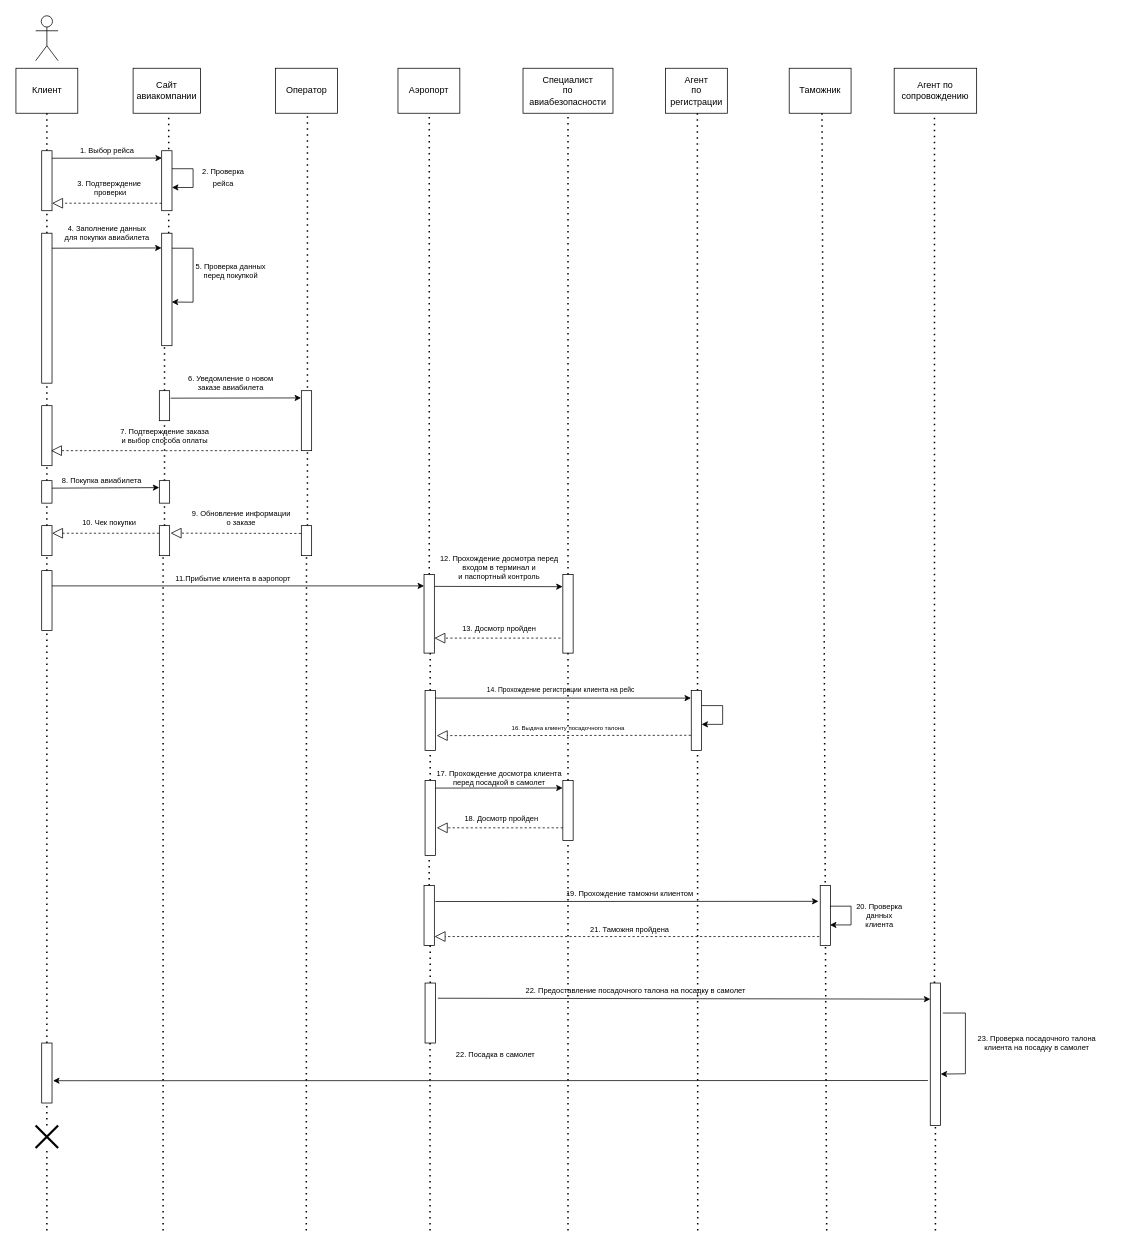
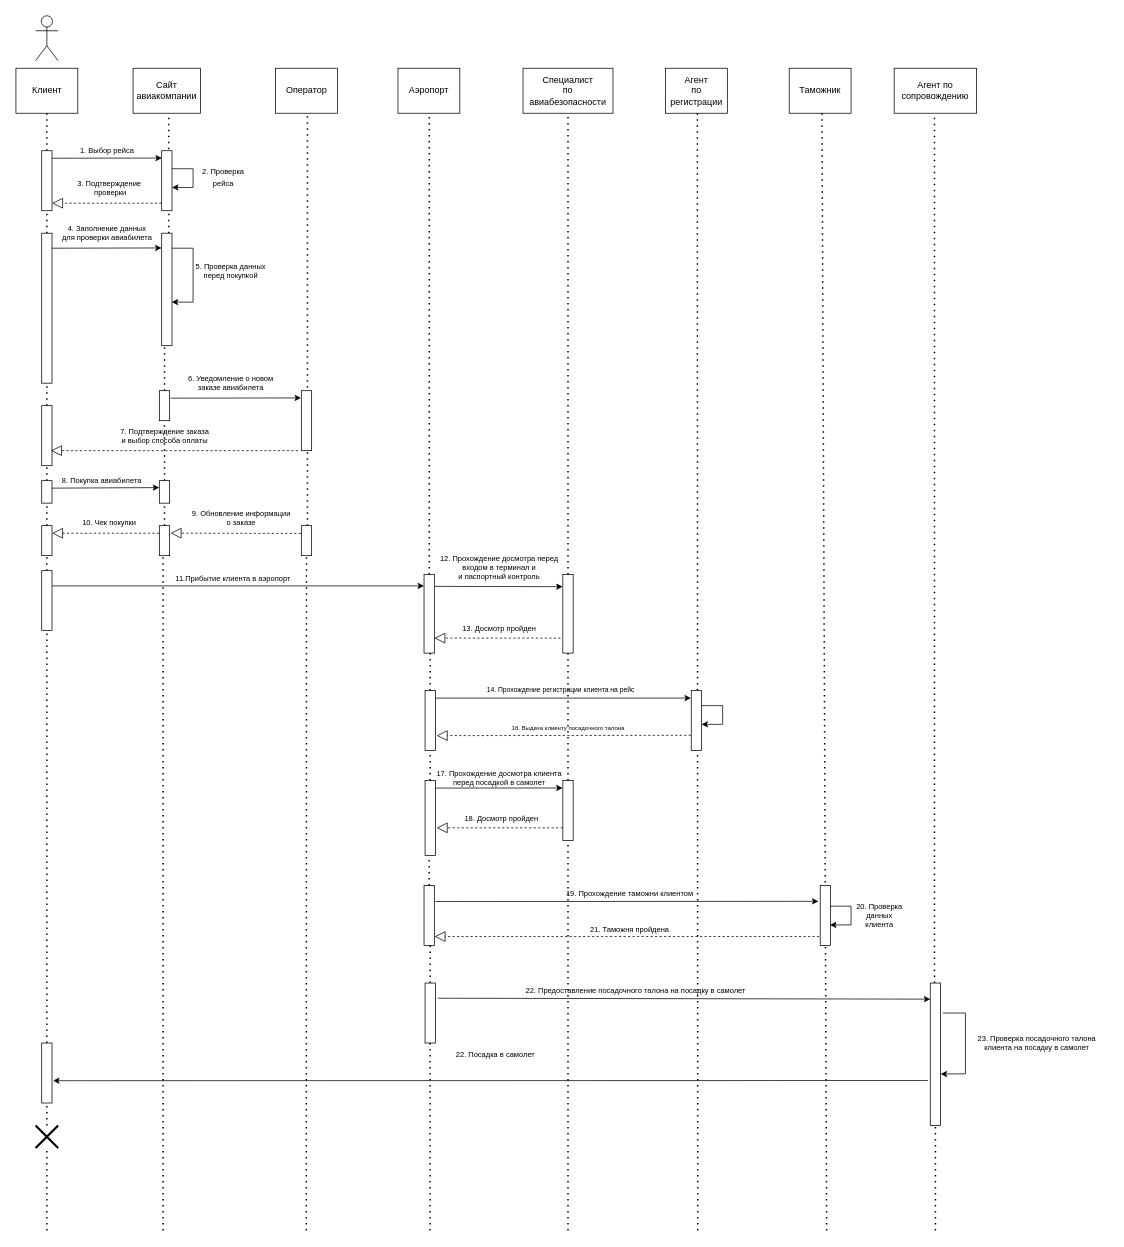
node "4. Заполнение данных для покупки авиабилета": label "4. Заполнение данных для покупки авиабилета" -> "4. Заполнение данных для проверки авиабилета"
